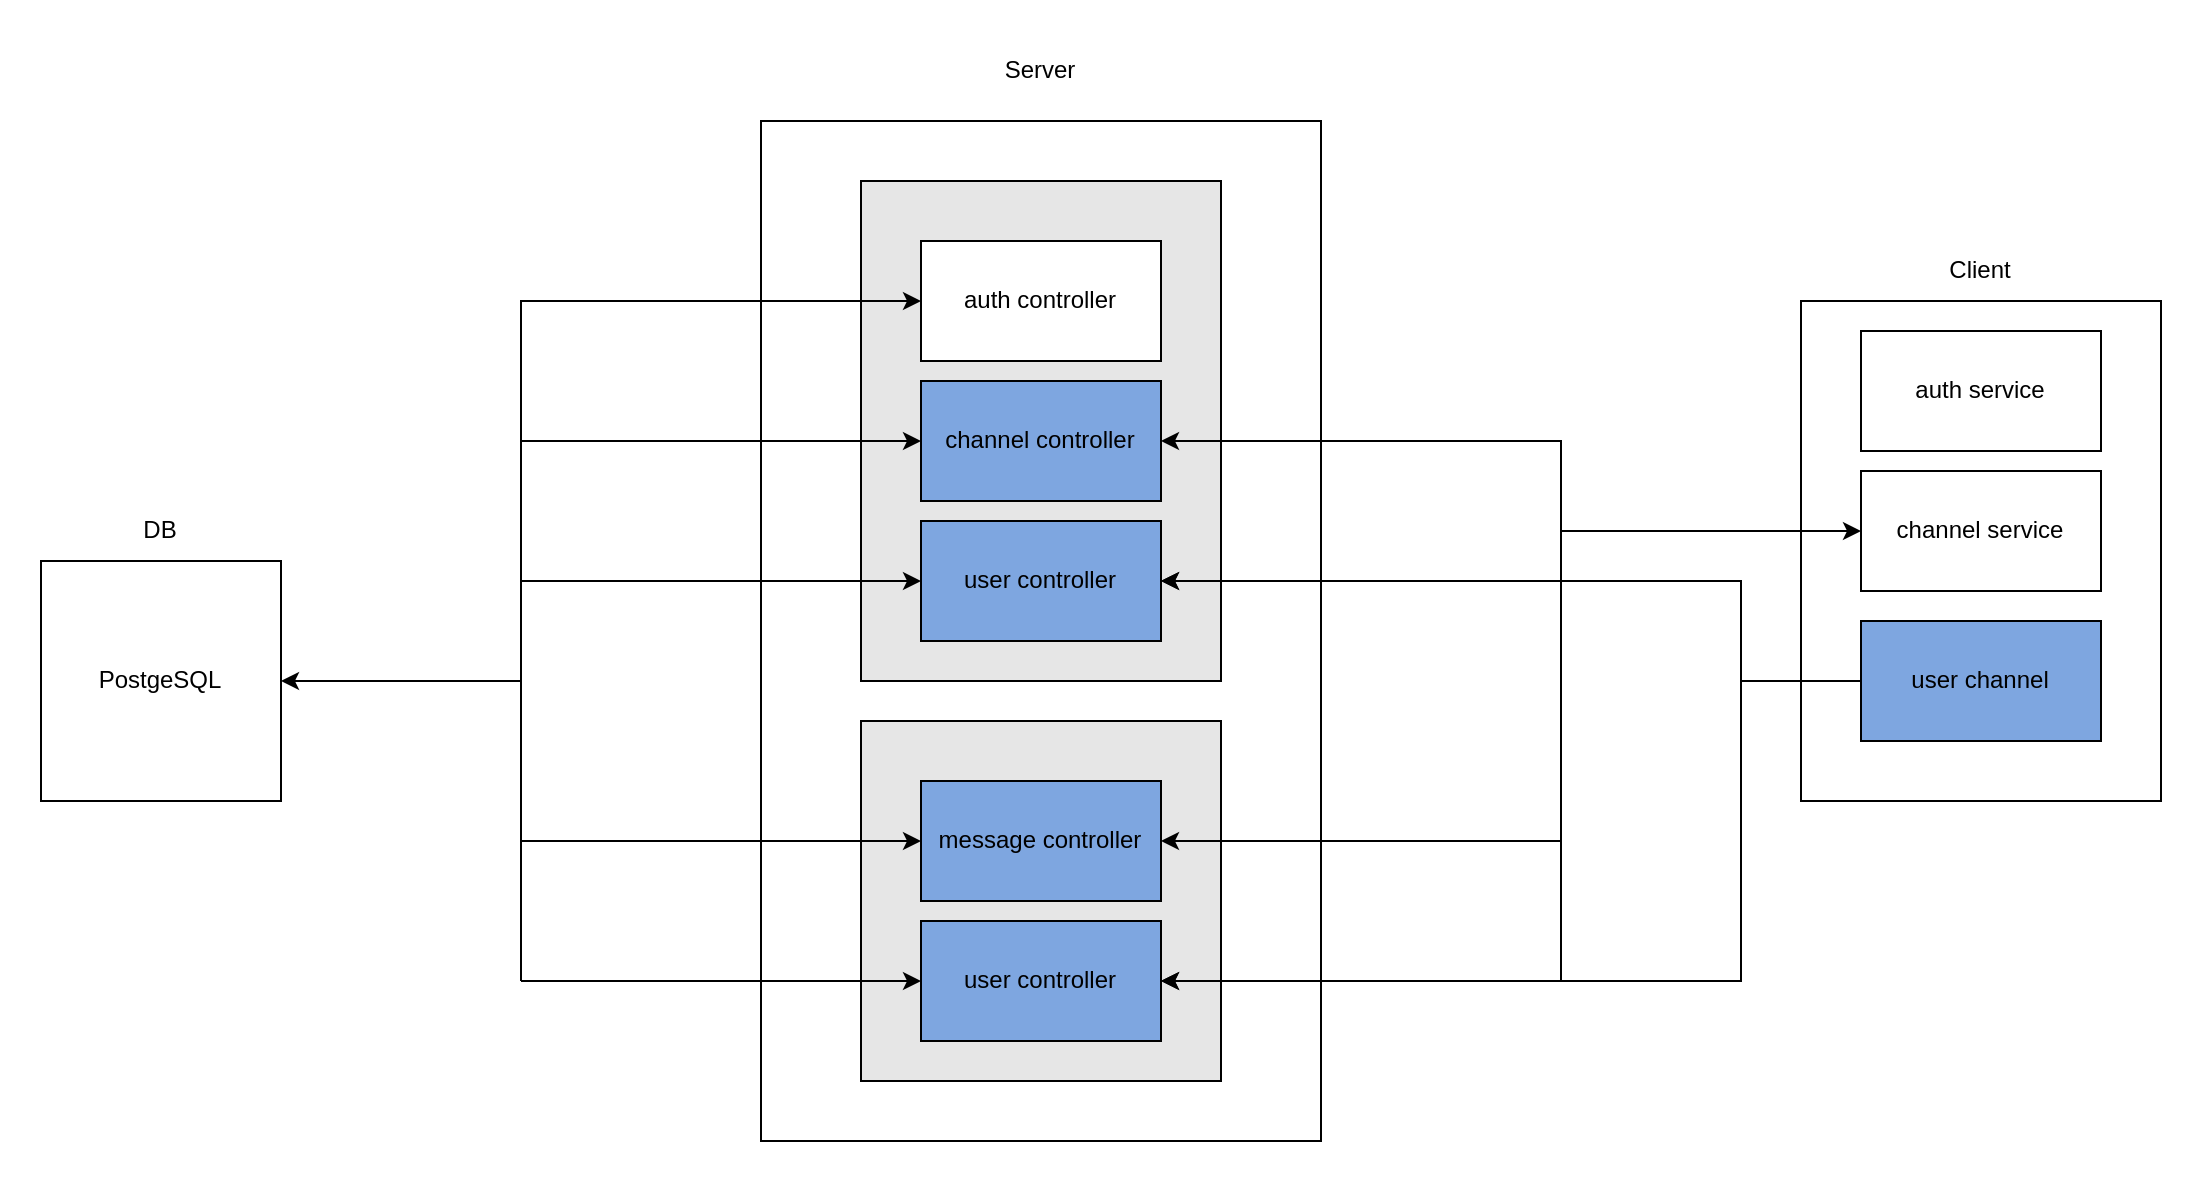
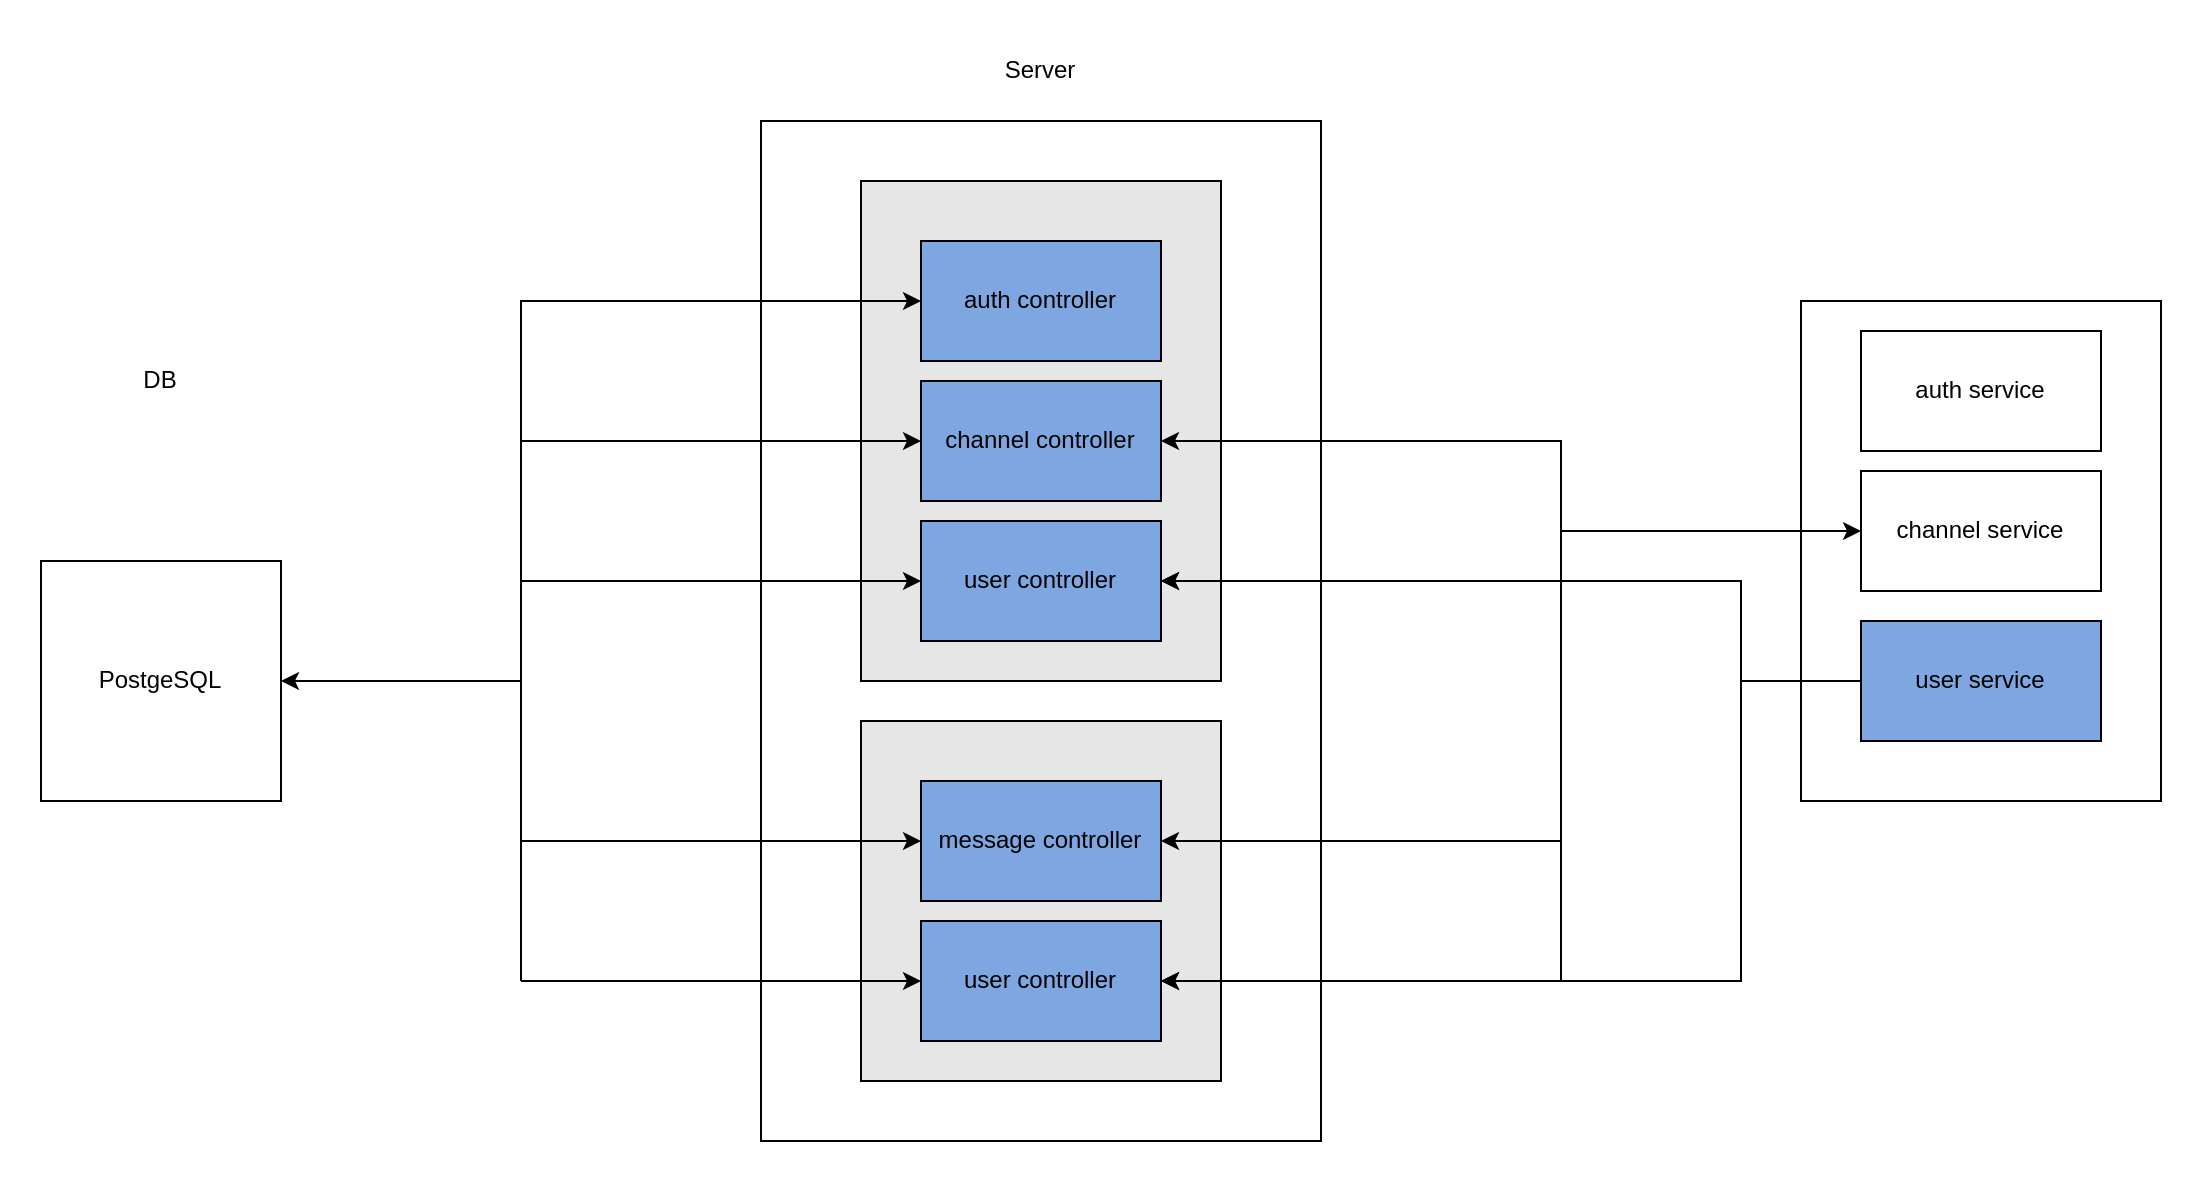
node "Client": removed
node "auth controller": fillcolor #ffffff -> #7ea6e0
node "DB": moved (161, 531) -> (161, 381)
node "user channel": label "user channel" -> "user service"
